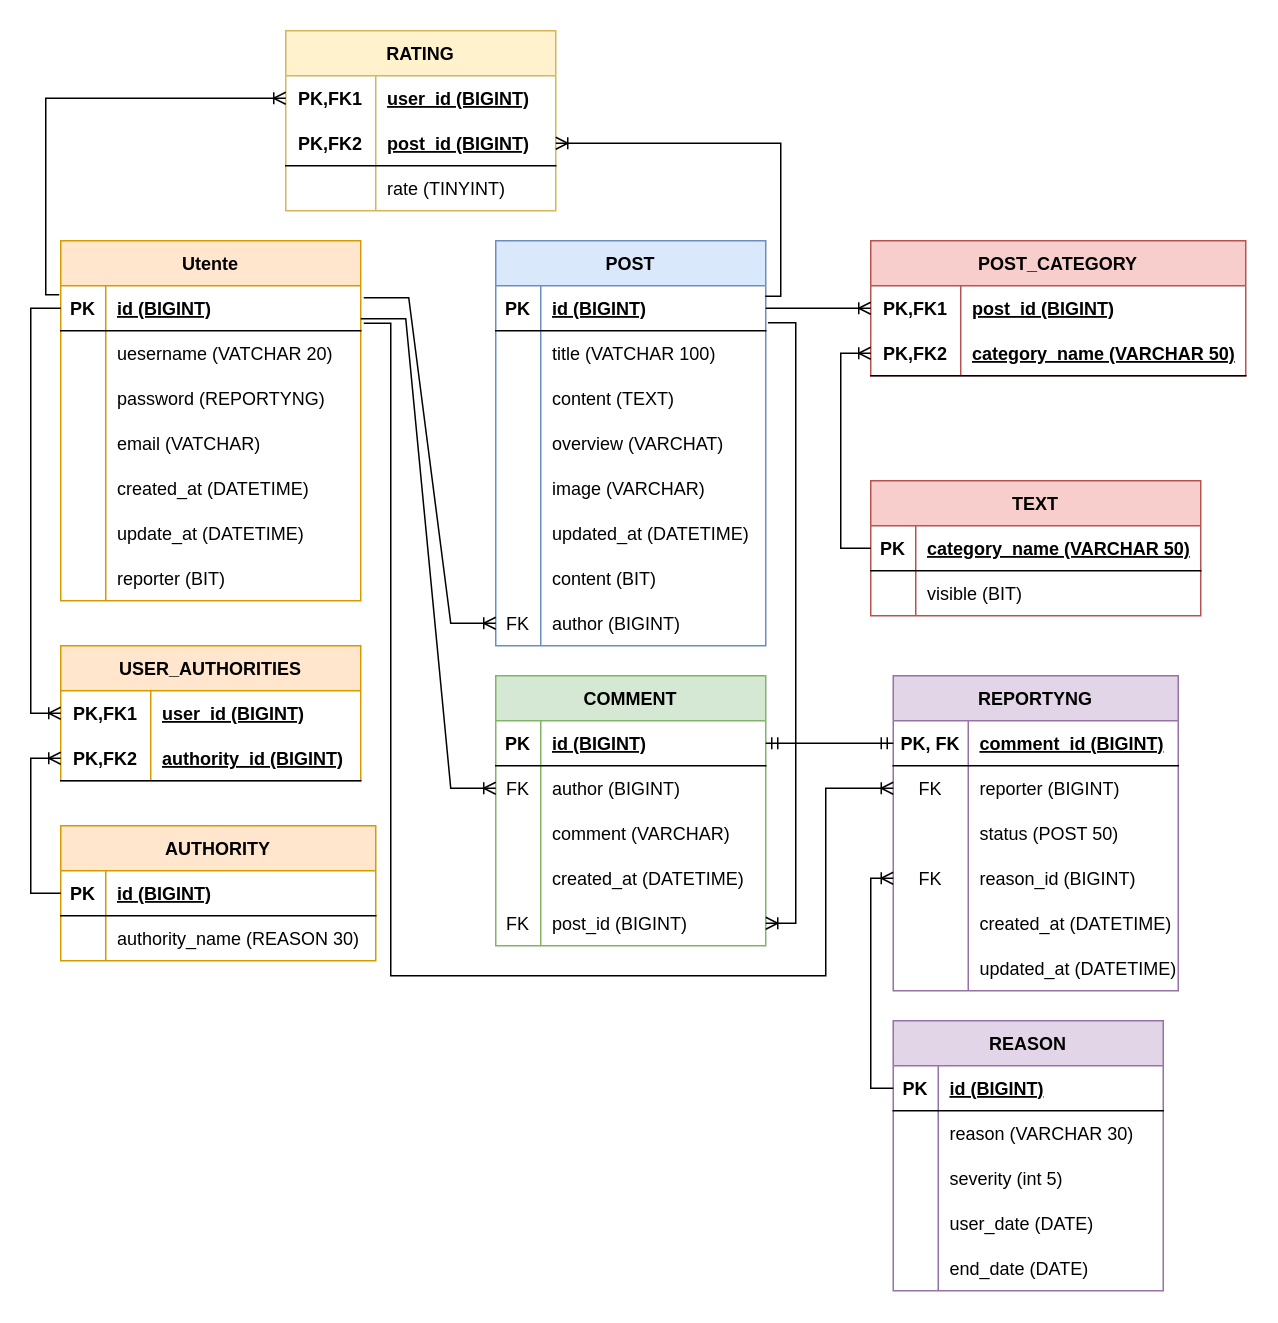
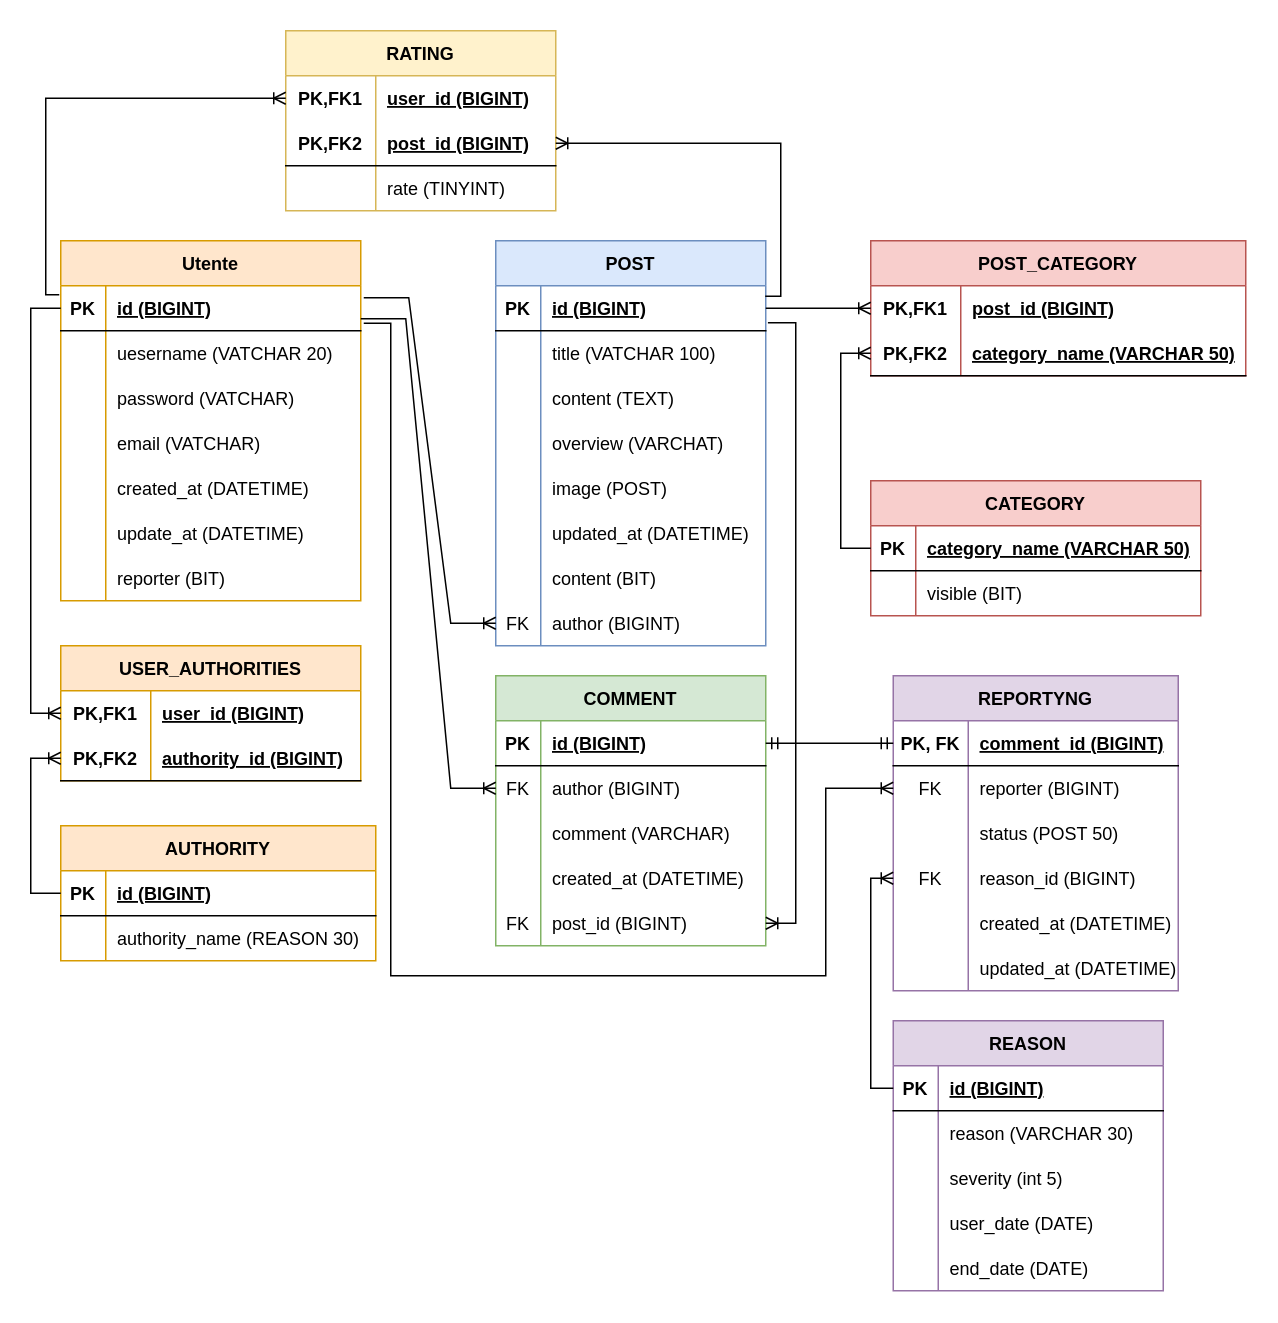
node "password (REPORTYNG)": label "password (REPORTYNG)" -> "password (VATCHAR)"
node "image (VARCHAR)": label "image (VARCHAR)" -> "image (POST)"
node "TEXT": label "TEXT" -> "CATEGORY"
